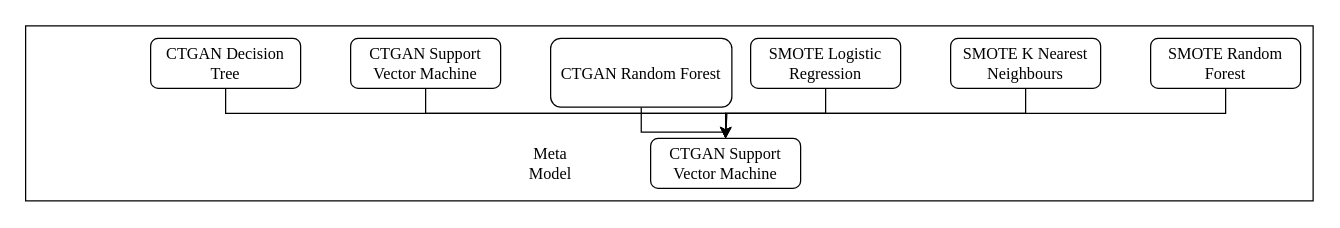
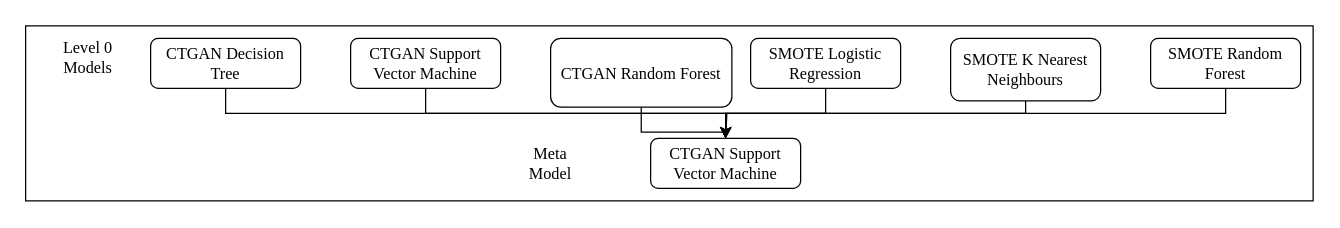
node "Level 0 Models": added
node "SMOTE K Nearest Neighbours": size 150x50 -> 150x63
